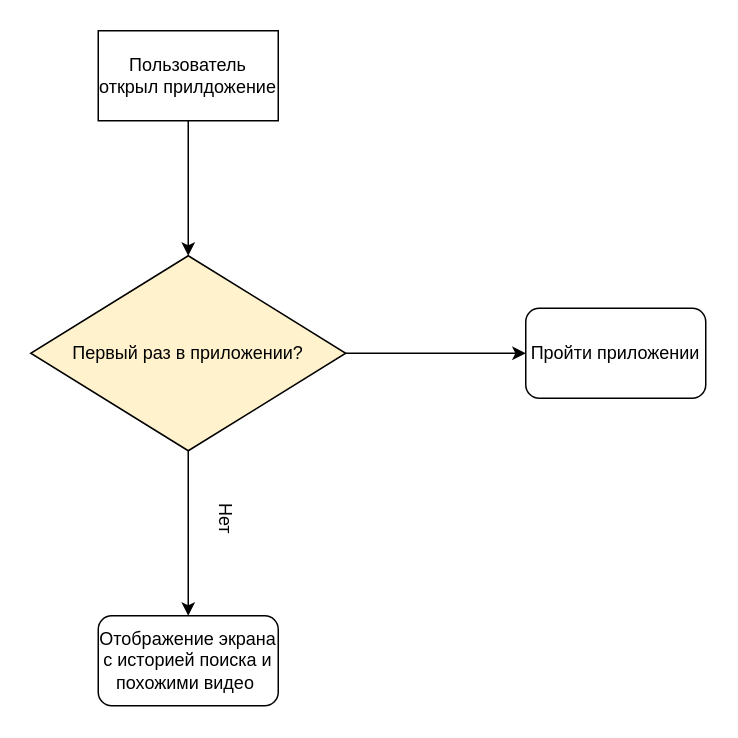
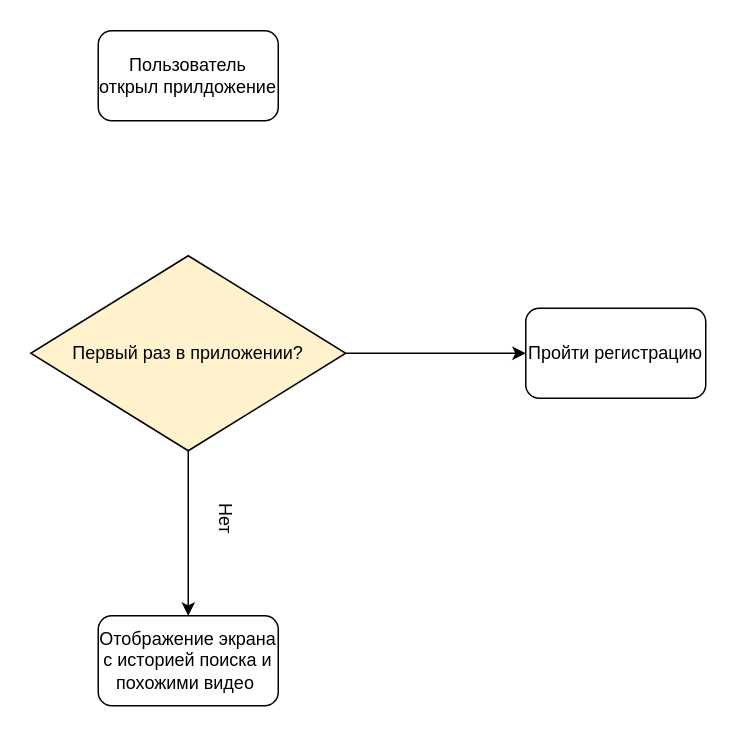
node "Пользователь открыл прилдожение": shape rectangle -> rounded rectangle
edge "Пользователь открыл прилдожение" -> "Первый раз в приложении?": removed
node "Пройти приложении": label "Пройти приложении" -> "Пройти регистрацию"
